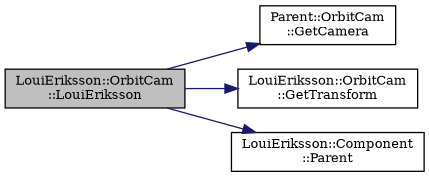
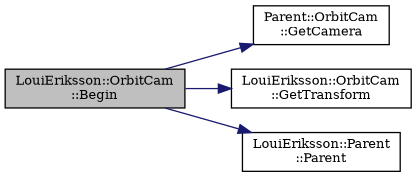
node "LouiEriksson::OrbitCam ::LouiEriksson": label "LouiEriksson::OrbitCam ::LouiEriksson" -> "LouiEriksson::OrbitCam ::Begin"
node "LouiEriksson::Component ::Parent": label "LouiEriksson::Component ::Parent" -> "LouiEriksson::Parent ::Parent"
